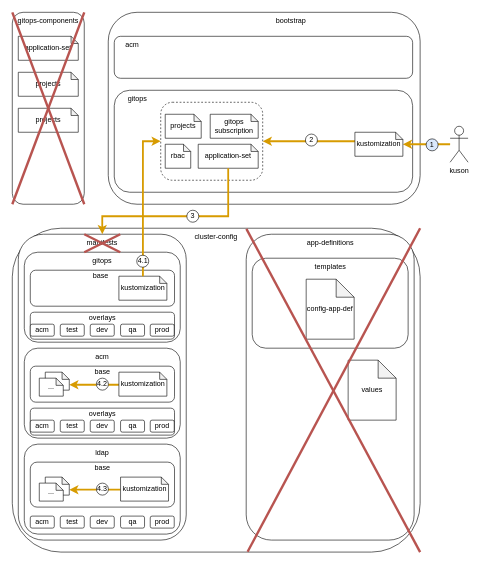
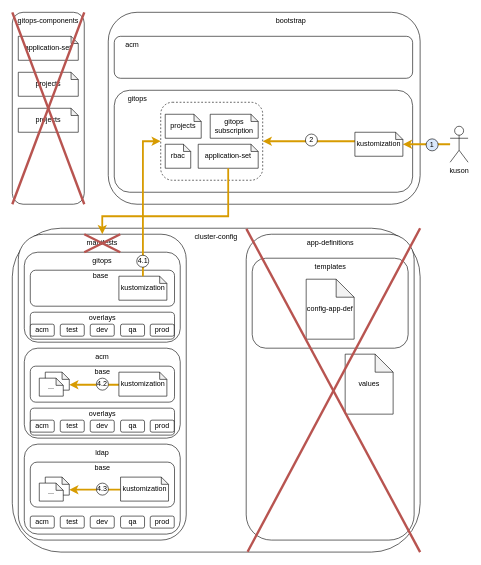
node "3": removed
node "values": moved (372, 390) -> (369, 384)
